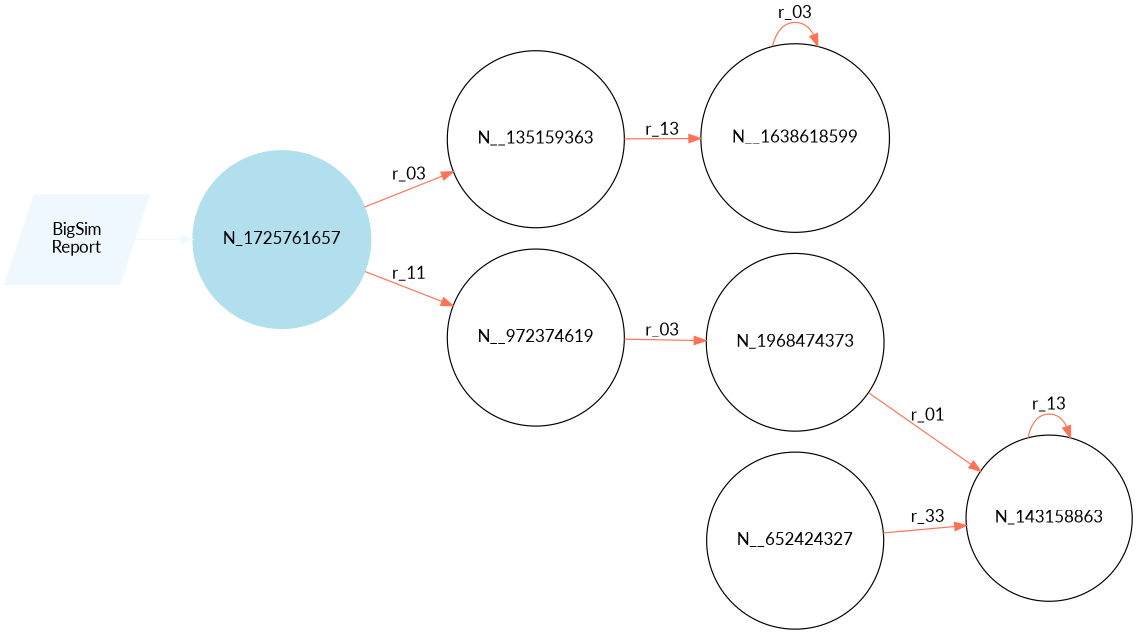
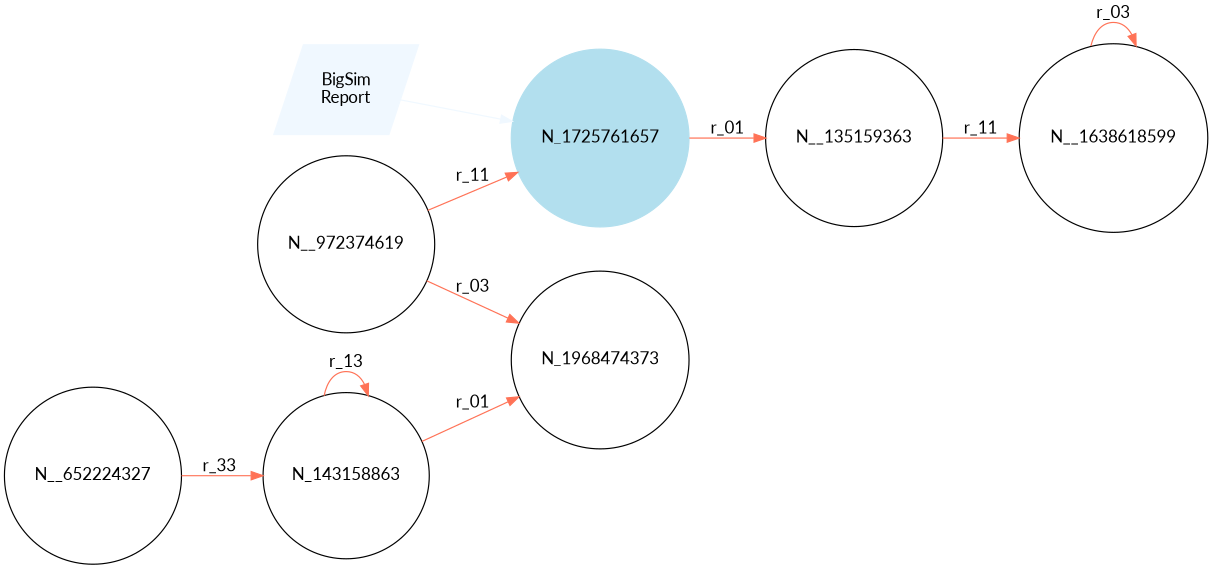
edge "N__135159363" -> "N__1638618599": label "r_13" -> "r_11"
edge "N_1725761657" -> "N__135159363": label "r_03" -> "r_01"
edge "N_1725761657" -> "N__972374619": reversed
edge "N_1968474373" -> "N_143158863": reversed
node "N__652424327": label "N__652424327" -> "N__652224327"
